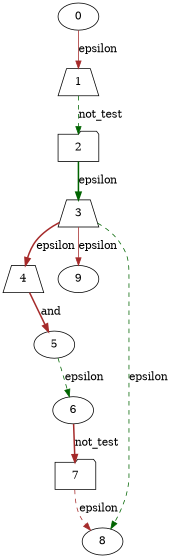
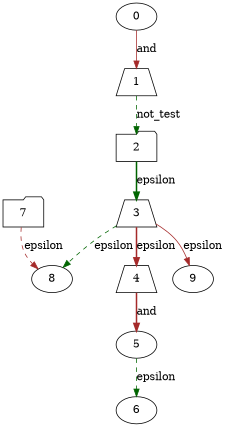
edge "0" -> "1": label "epsilon" -> "and"
edge "6" -> "7": removed, label "not_test"
